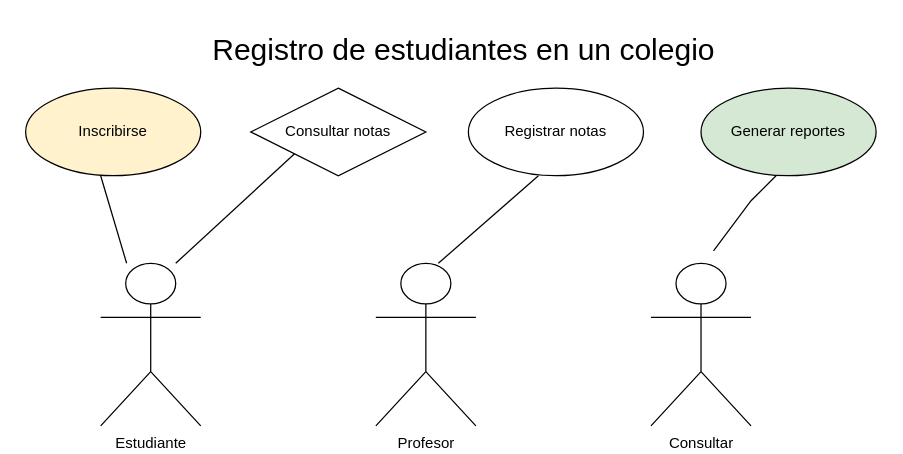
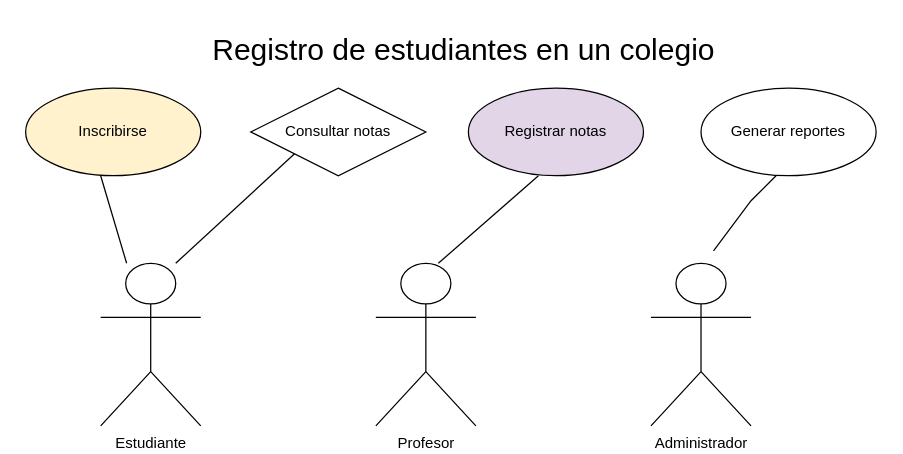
node "Registrar notas": fillcolor #ffffff -> #e1d5e7
node "Generar reportes": fillcolor #d5e8d4 -> #ffffff
node "Consultar": label "Consultar" -> "Administrador"
